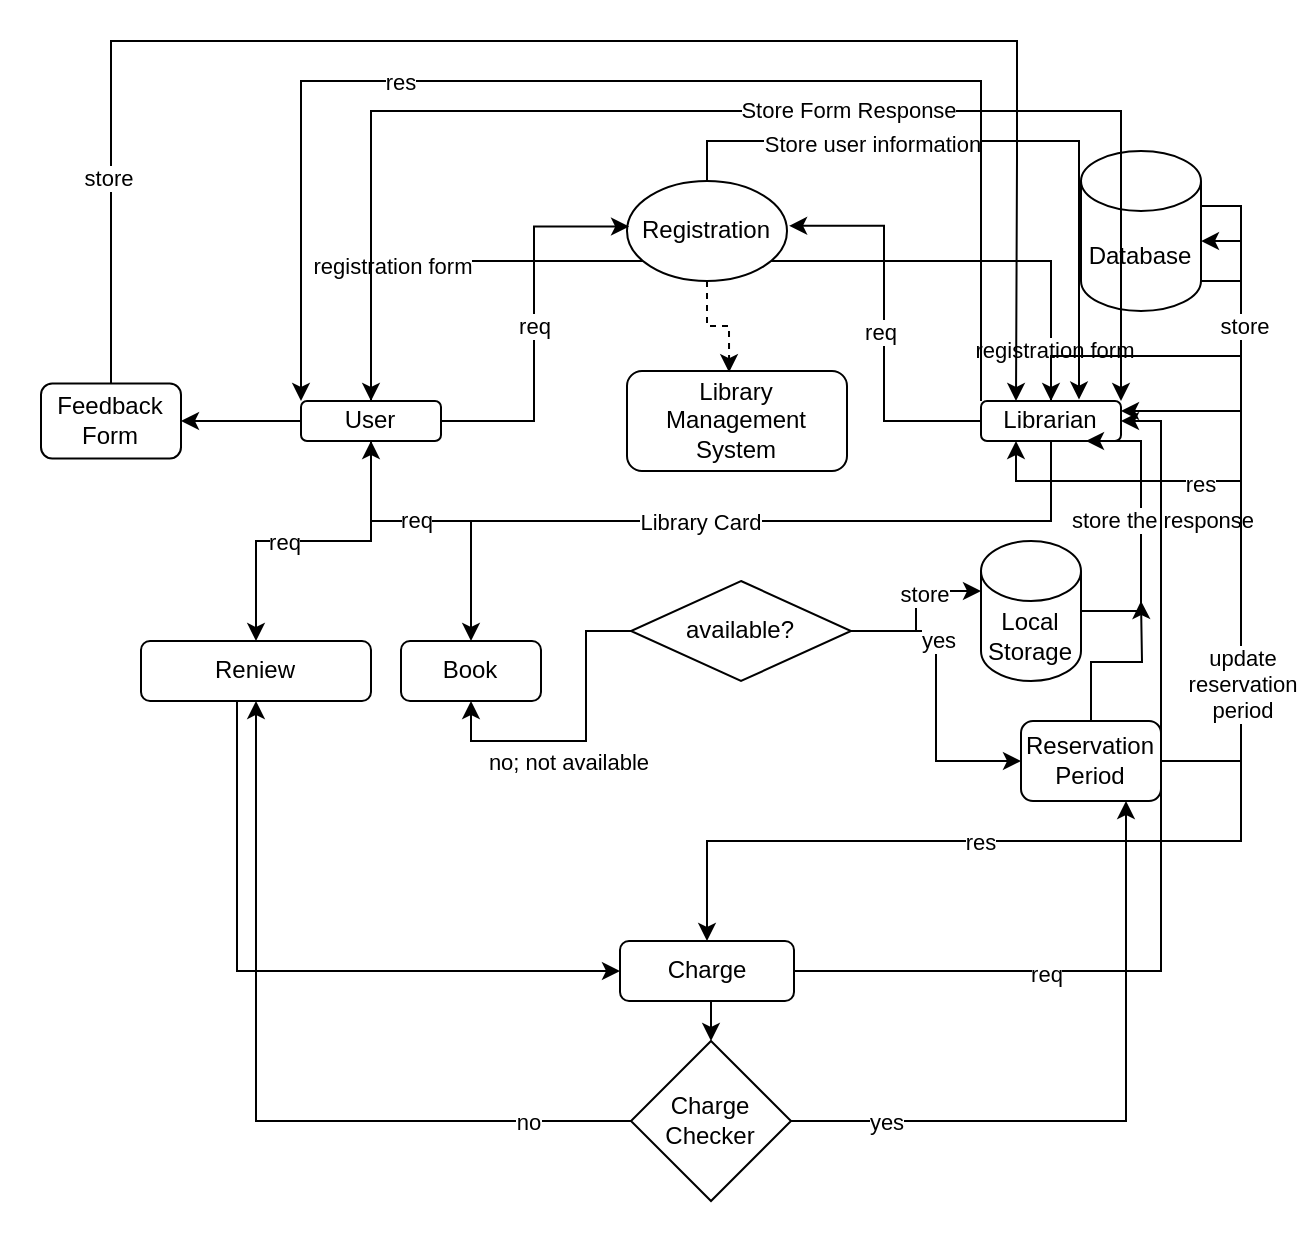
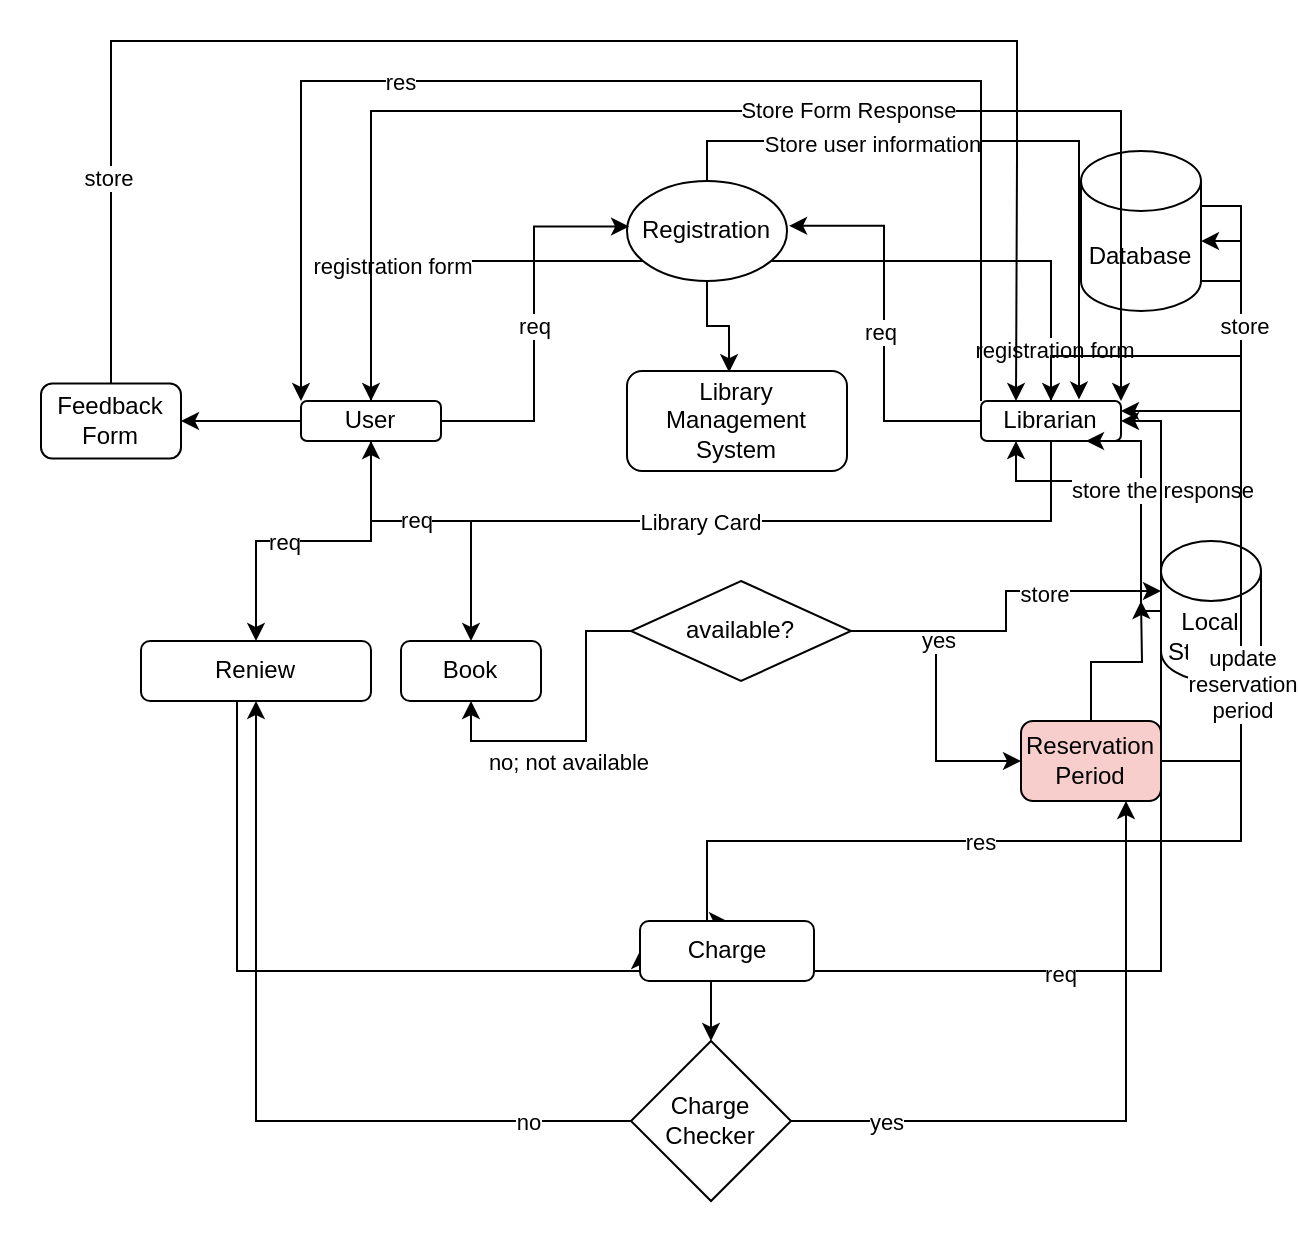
edge "Registration" -> "Library Management System": style dashed -> solid
node "Local Storage": moved (1031, 611) -> (1211, 611)
node "Reservation Period": fillcolor #ffffff -> #f8cecc
node "Charge": moved (707, 971) -> (727, 951)
